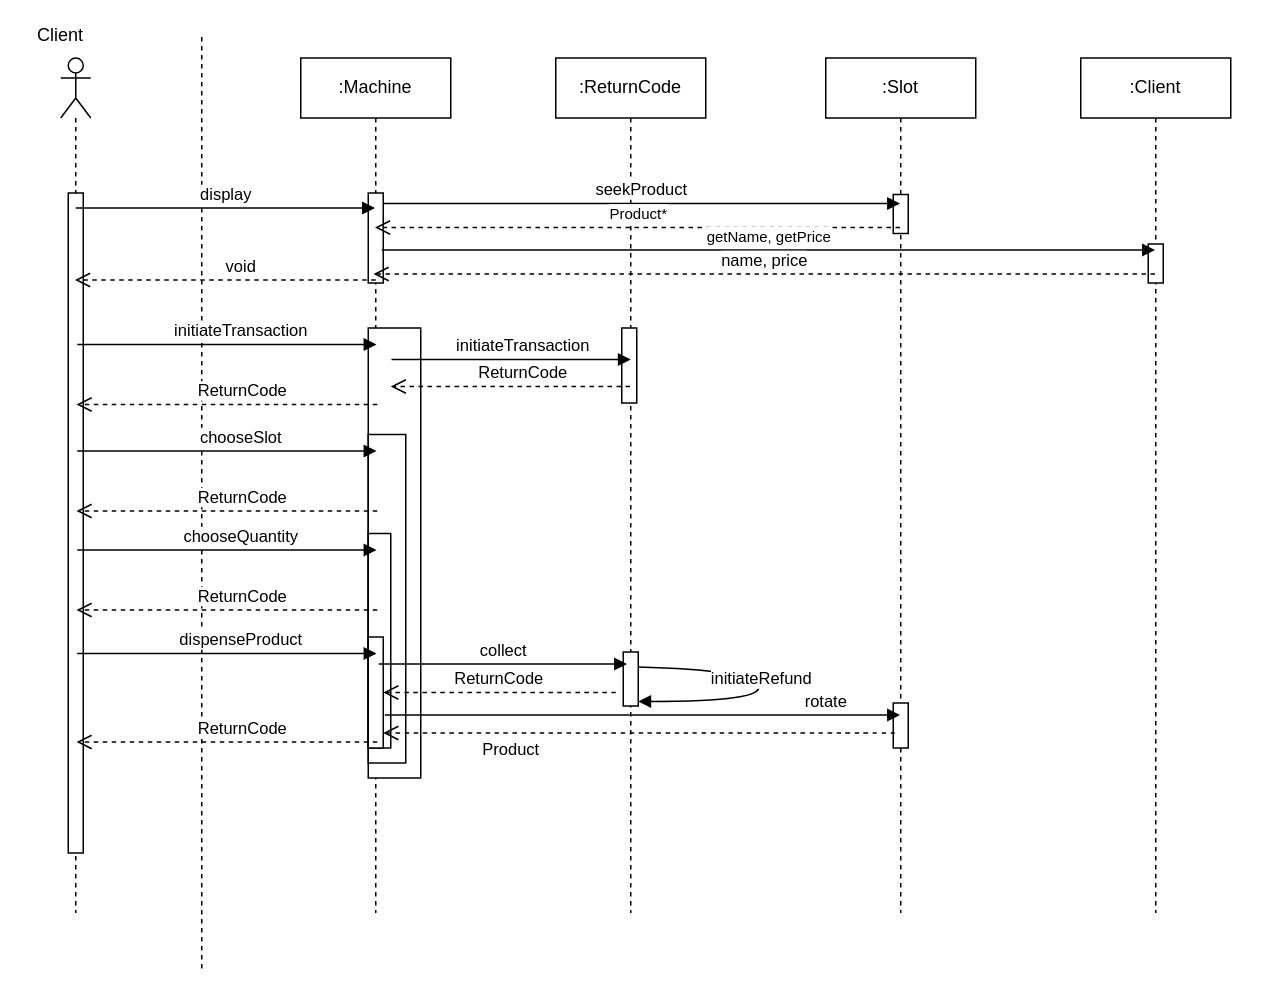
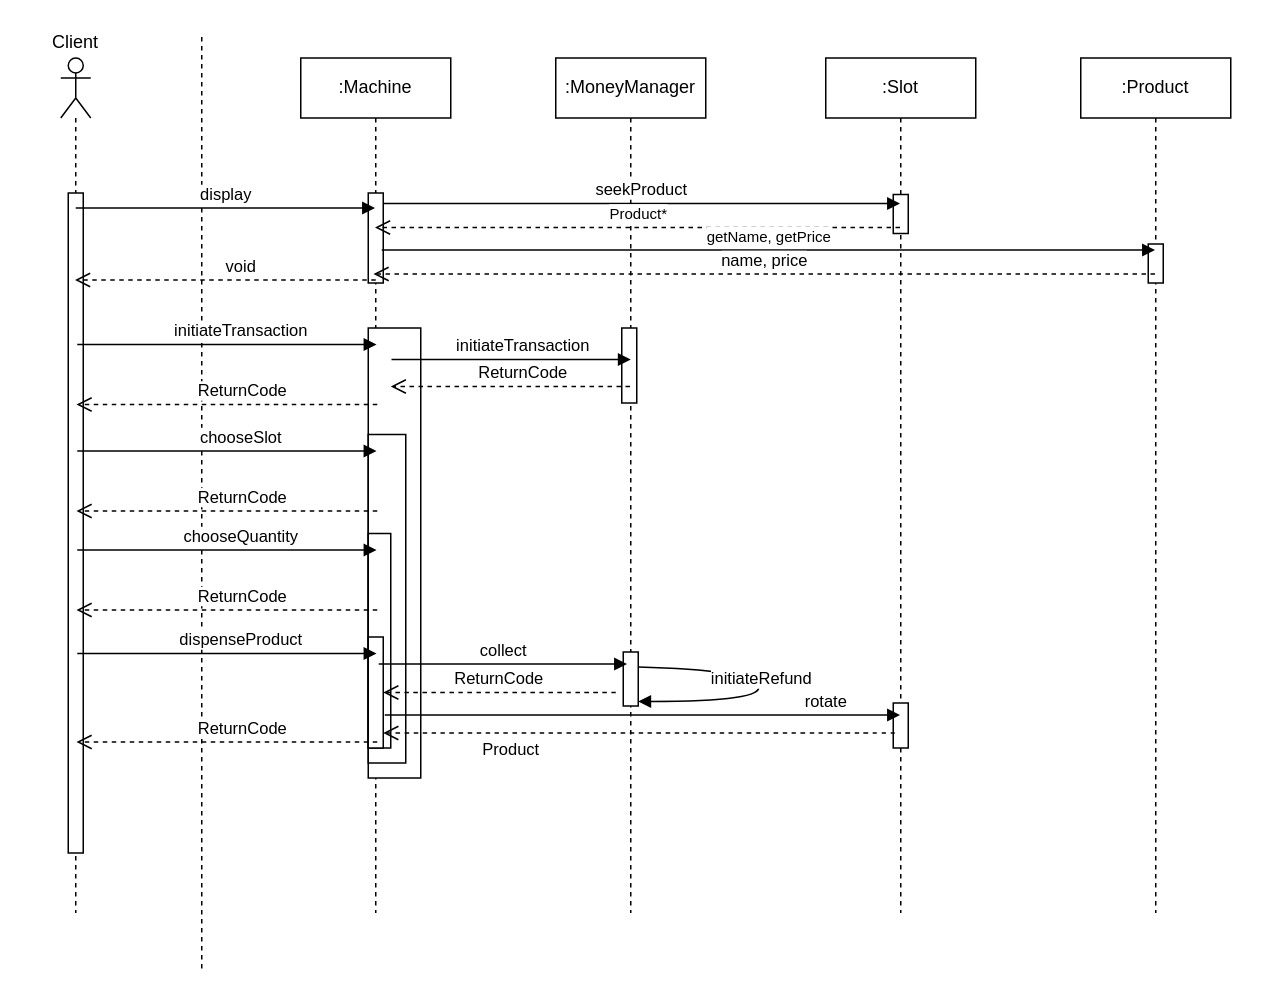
node "Client": moved (61, 35) -> (76, 43)
node ":ReturnCode": label ":ReturnCode" -> ":MoneyManager"
node ":Client": label ":Client" -> ":Product"
